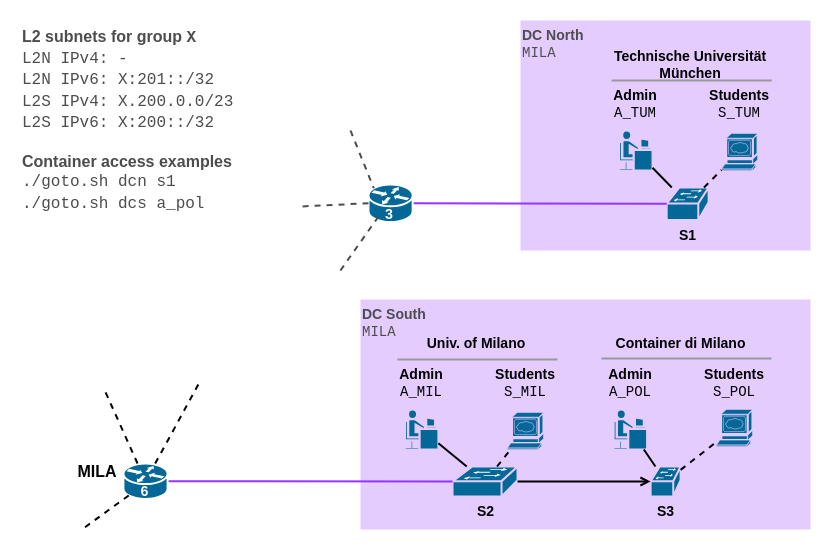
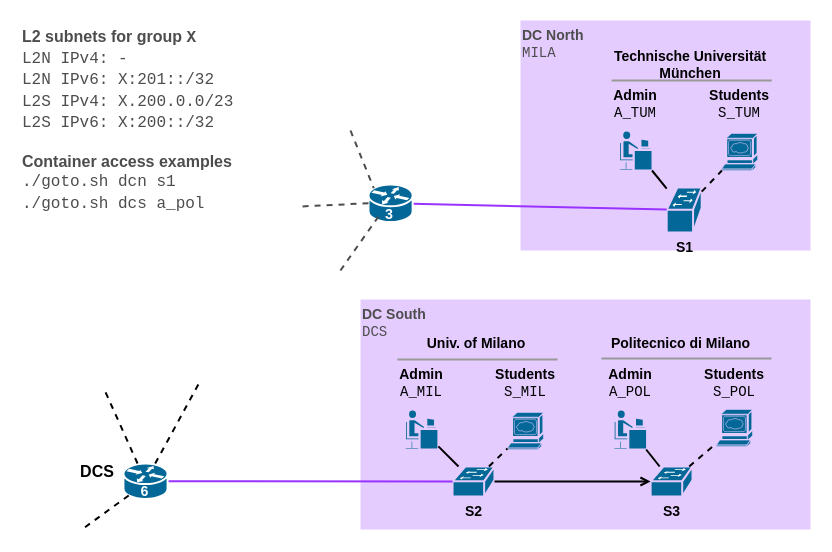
node "S1": size 42x33 -> 35x45
node "DC South MILA": label "DC South MILA" -> "DC South DCS"
node "Container di Milano": label "Container di Milano" -> "Politecnico di Milano"
node "MILA": label "MILA" -> "DCS"
node "S2": size 65x30 -> 42x30
node "S3": size 30x30 -> 42x30
